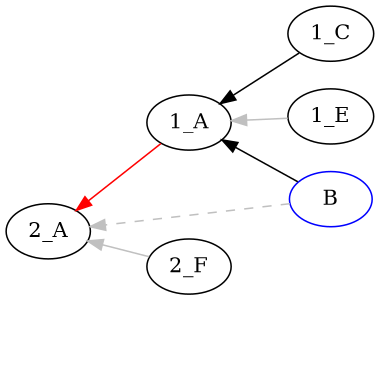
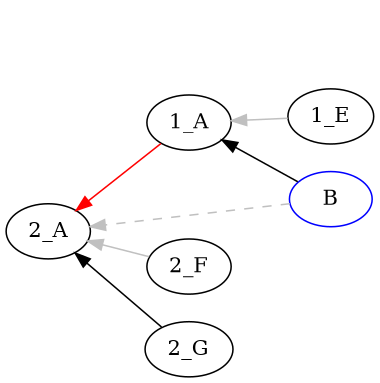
node "1_C": removed
node "2_G": added
